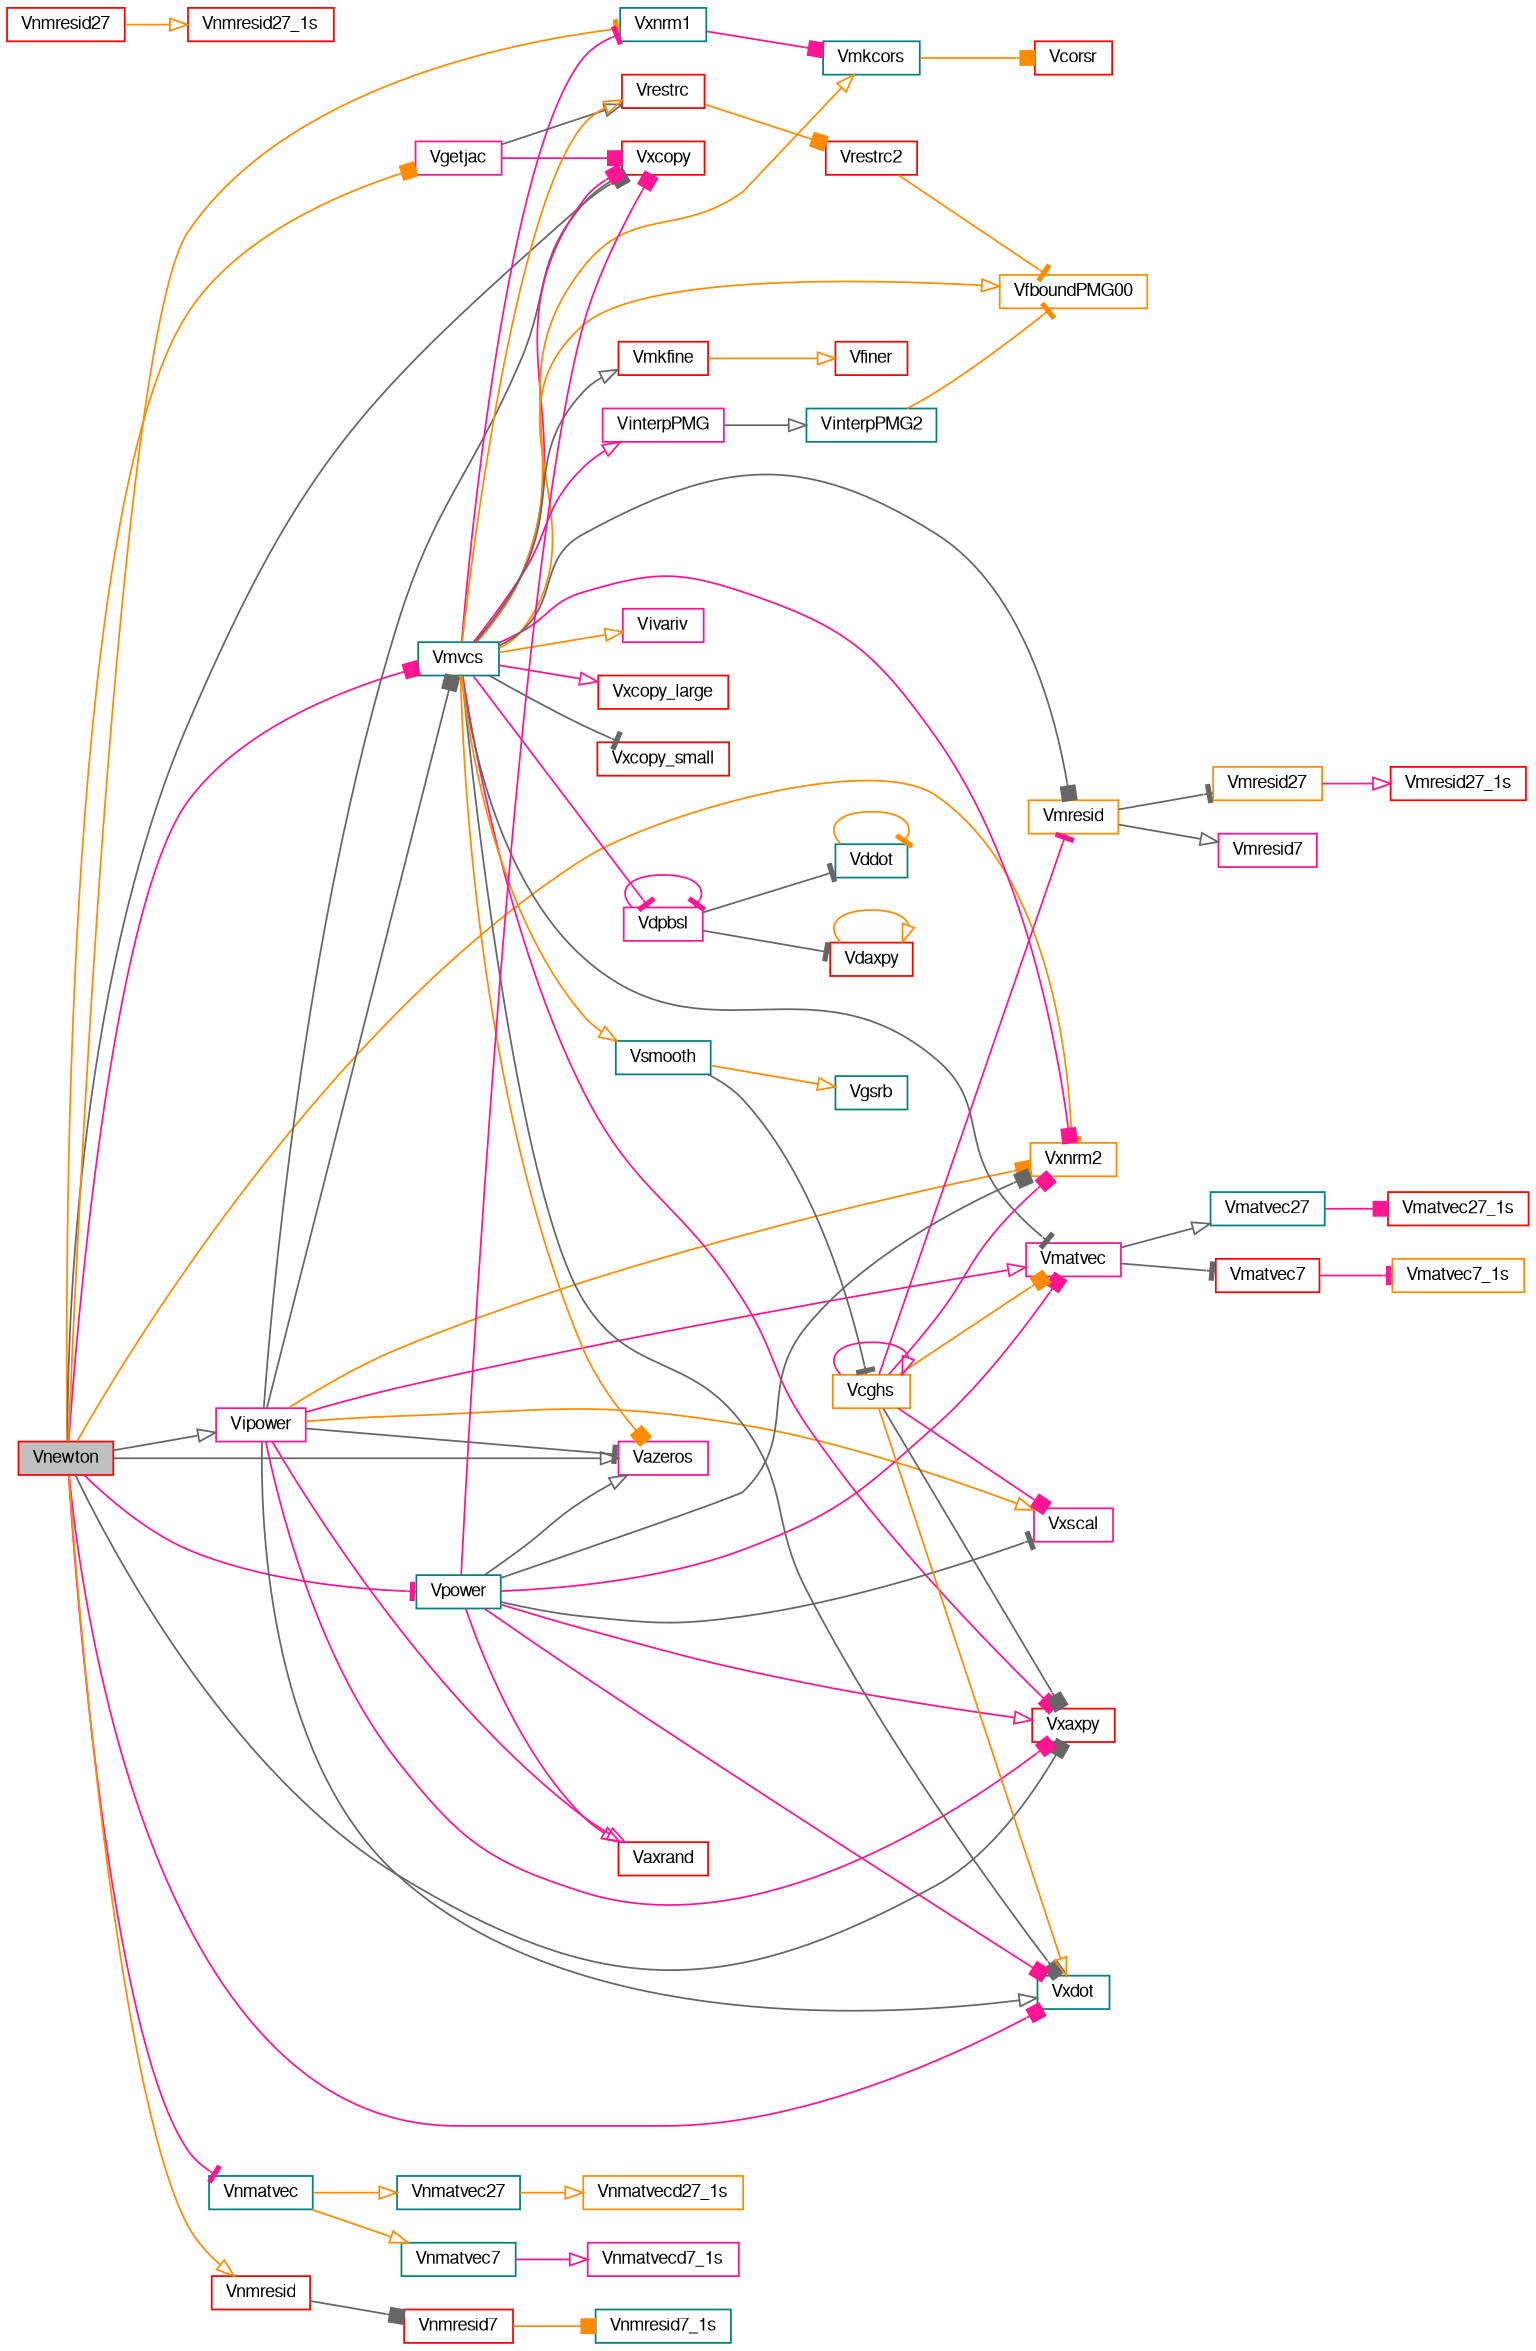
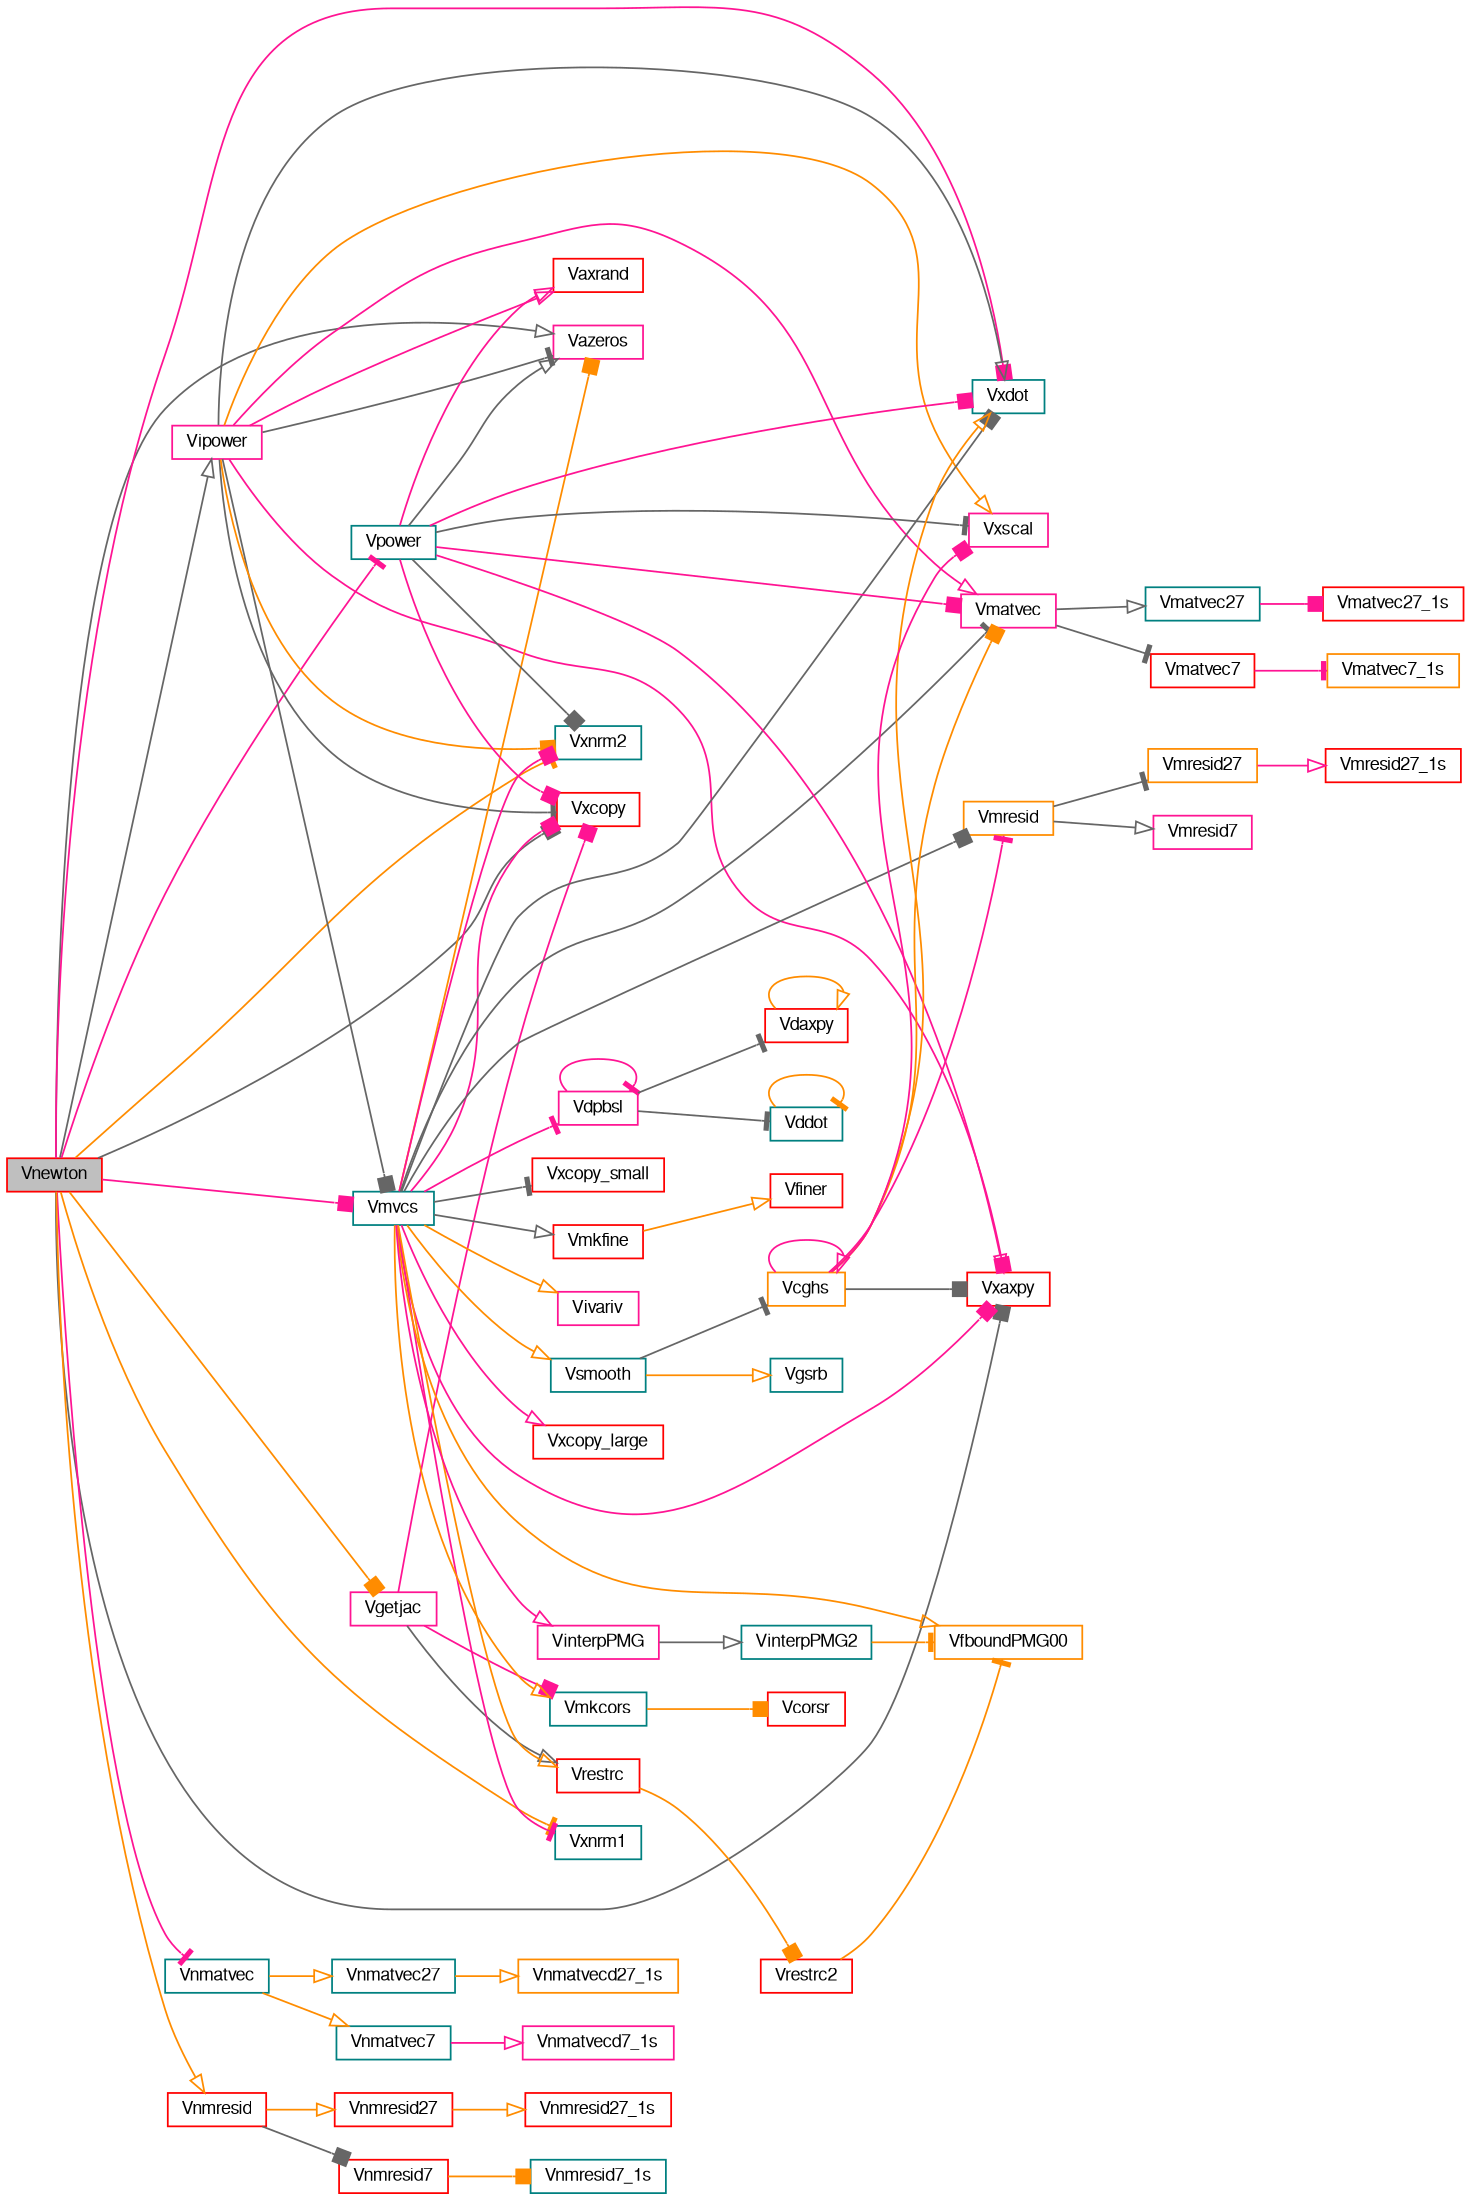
edge "Vxnrm1" -> "Vmkcors": now "Vgetjac" -> "Vmkcors"
node "Vxnrm2": color darkorange -> teal
edge "Vcghs" -> "Vxnrm2": removed
edge "Vnmresid" -> "Vnmresid27": added
